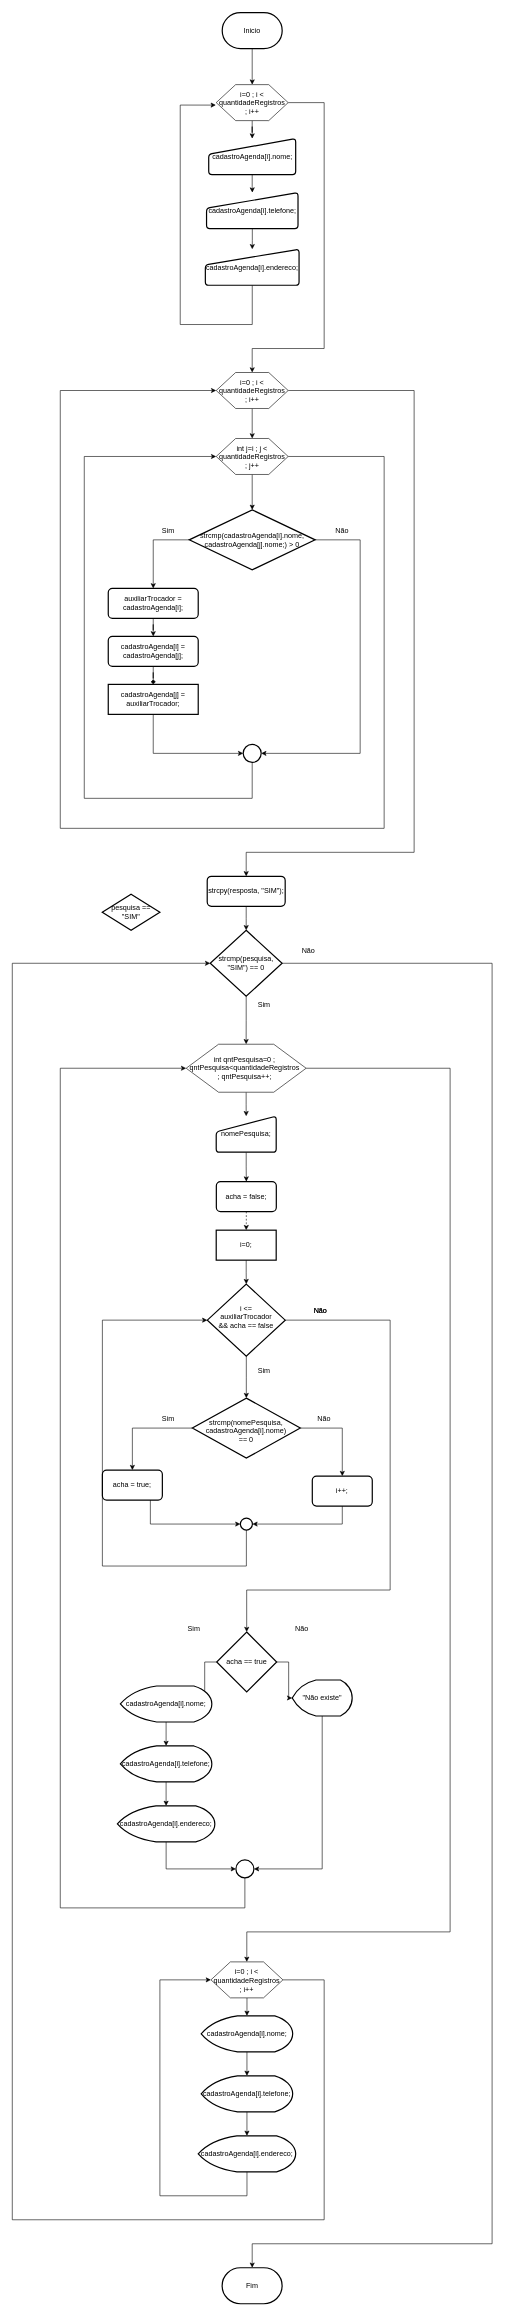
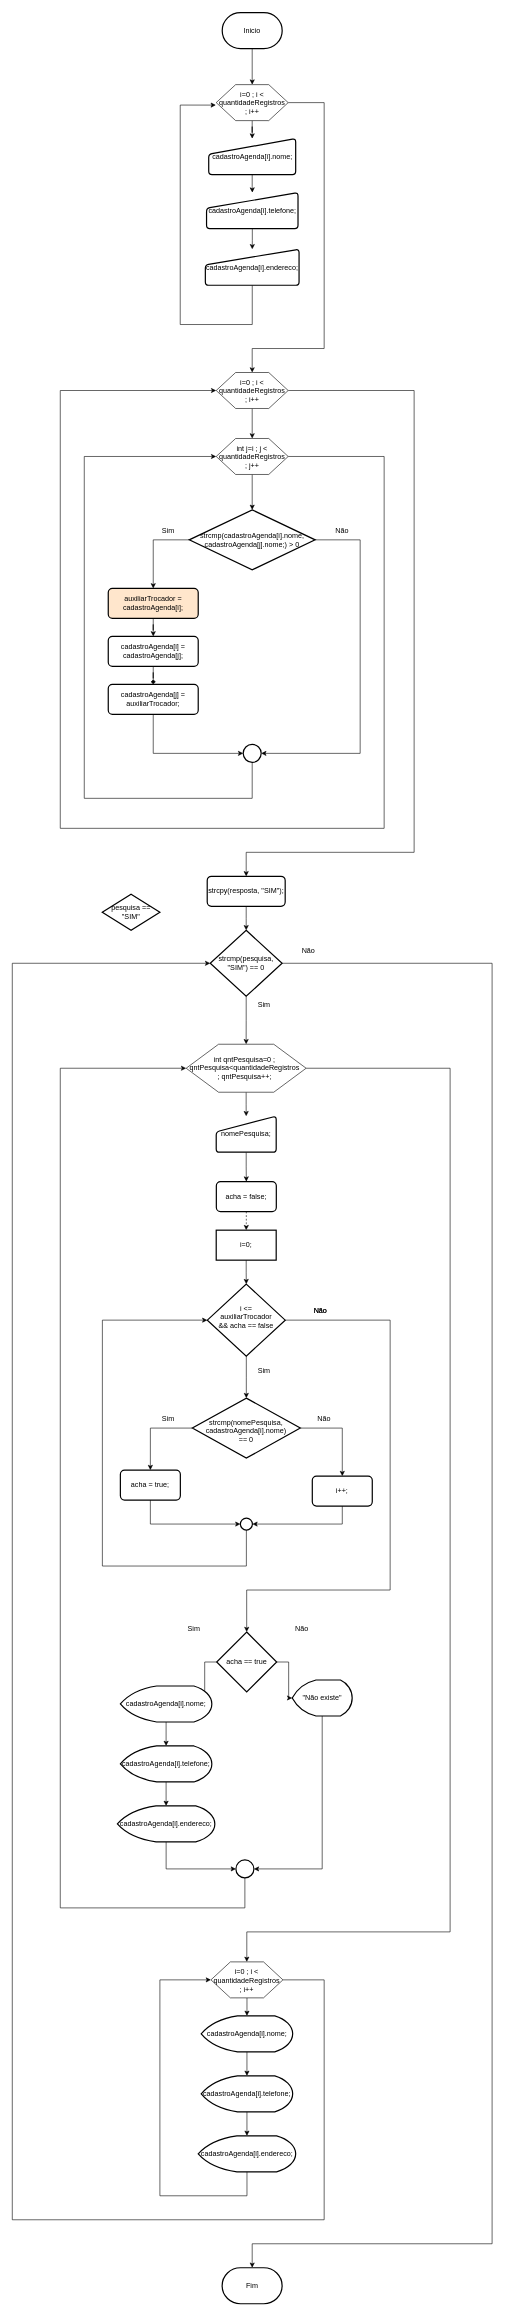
node "auxiliarTrocador = cadastroAgenda[i];": fillcolor #ffffff -> #ffe6cc
node "cadastroAgenda[j] = auxiliarTrocador;": shape rectangle -> rounded rectangle
node "acha = true;": moved (132, 1485) -> (150, 1485)
